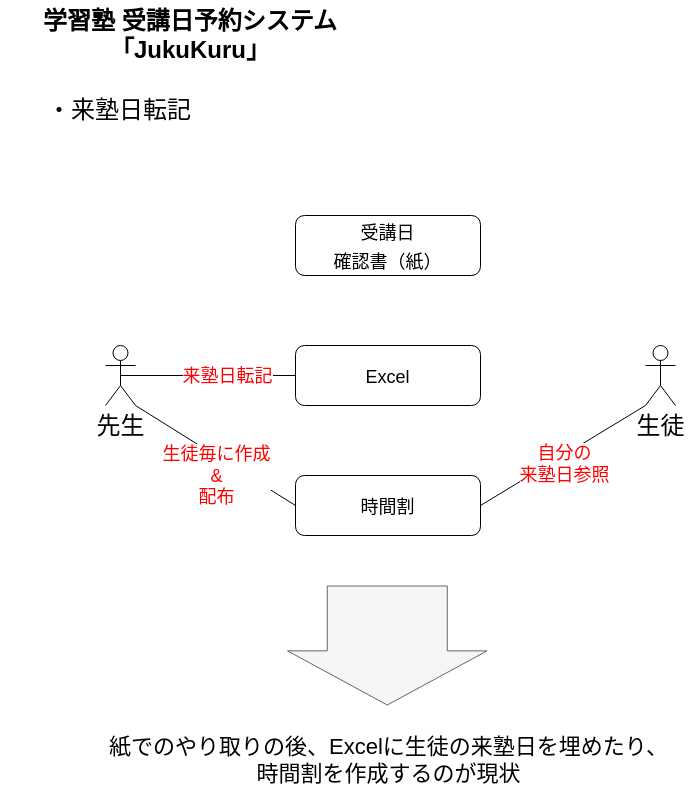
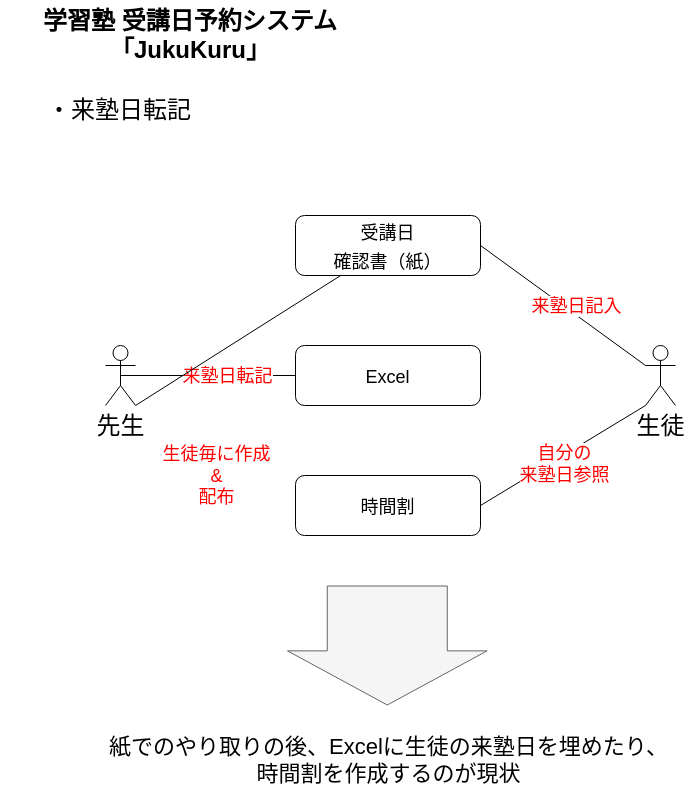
edge "受講日 確認書（紙）" -- "生徒": added, label "来塾日記入"
edge "先生" -- "時間割": now "先生" -- "受講日 確認書（紙）"
